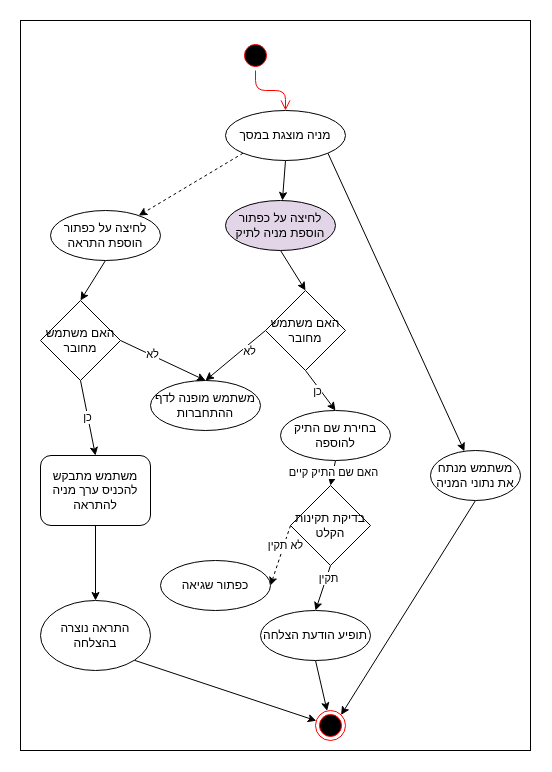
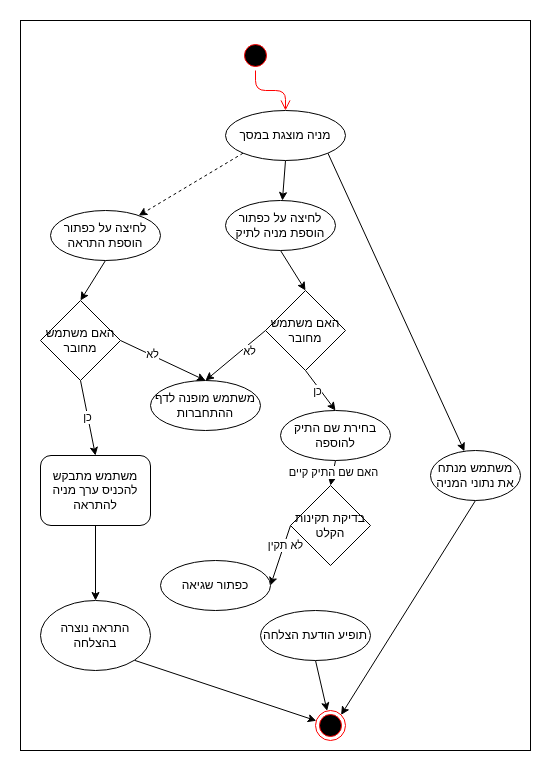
node "לחיצה על כפתור הוספת מניה לתיק": fillcolor #e1d5e7 -> #ffffff
edge "בדיקת תקינות הקלט" -> "כפתור שגיאה": style dashed -> solid
edge "בדיקת תקינות הקלט" -> "תופיע הודעת הצלחה": removed, label "תקין"
